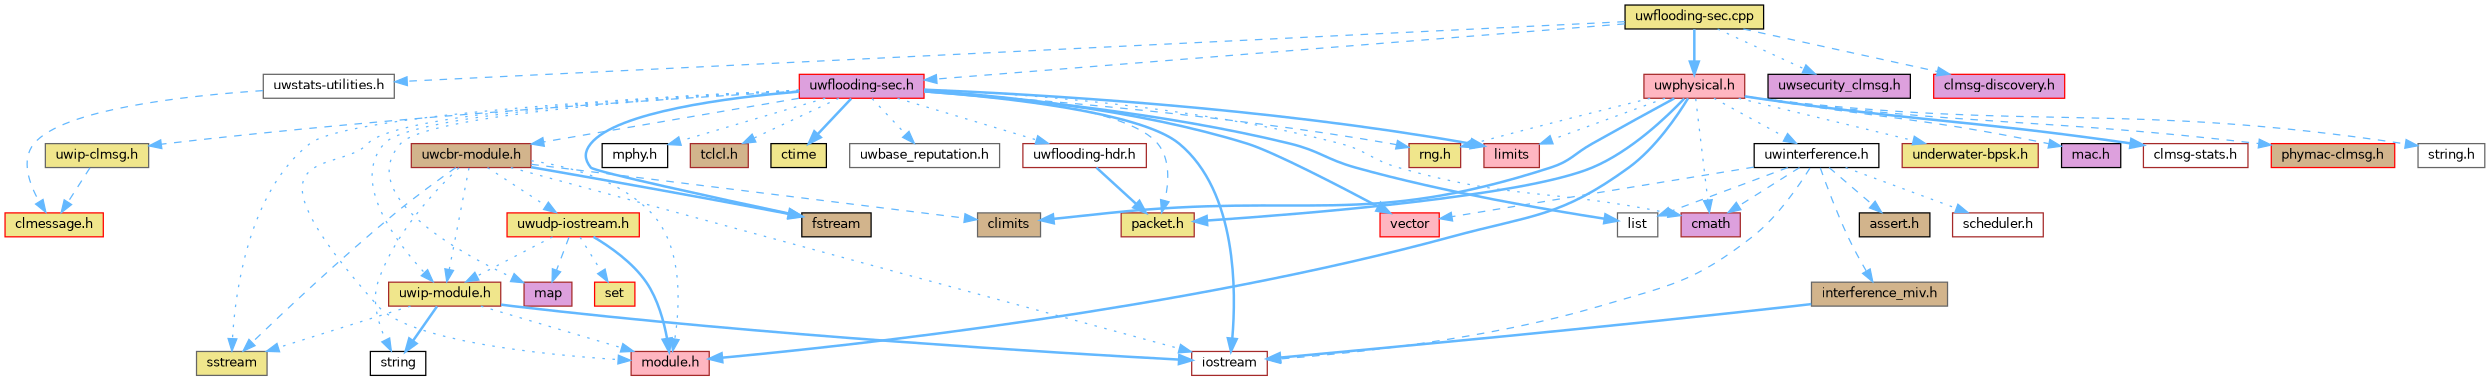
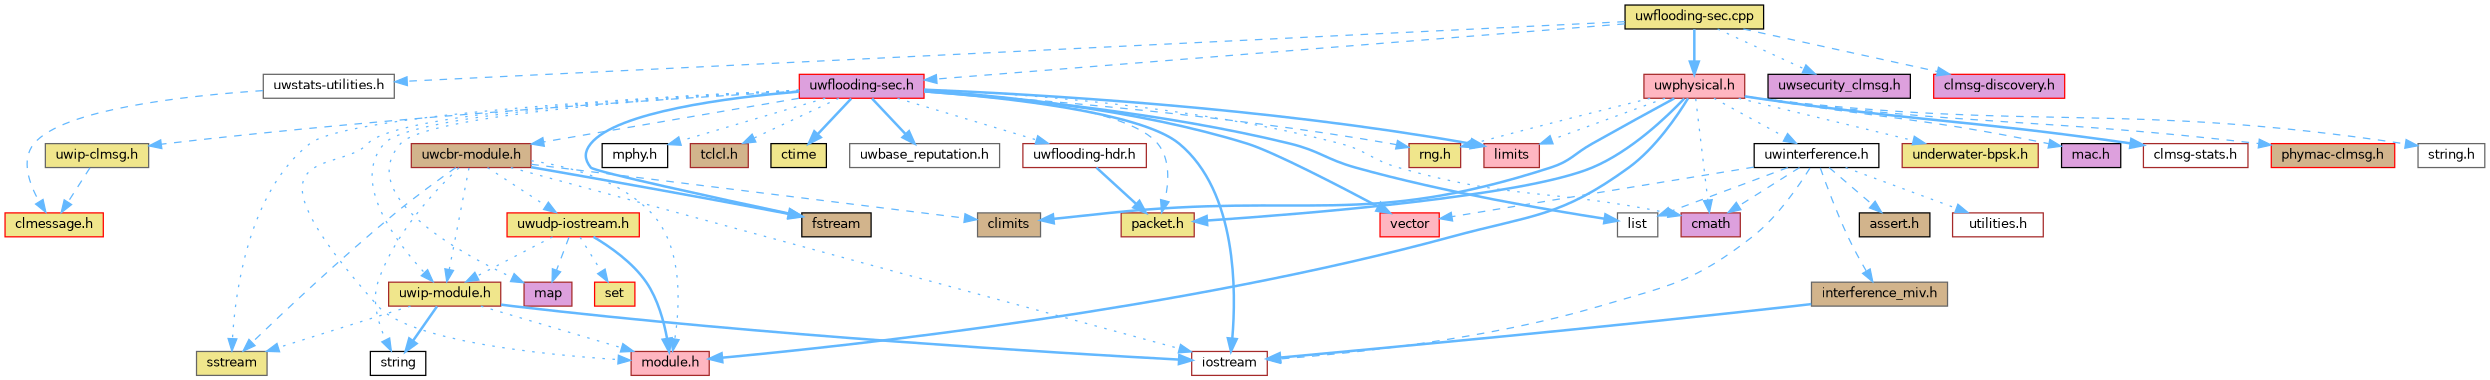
edge "uwflooding-sec.h" -> "uwbase_reputation.h": style dotted -> bold
node "scheduler.h": label "scheduler.h" -> "utilities.h"
